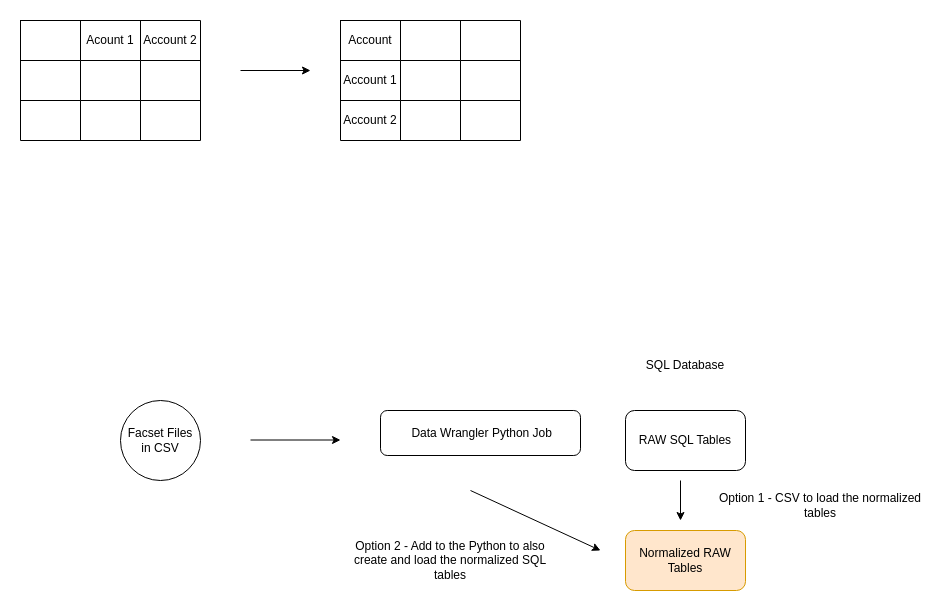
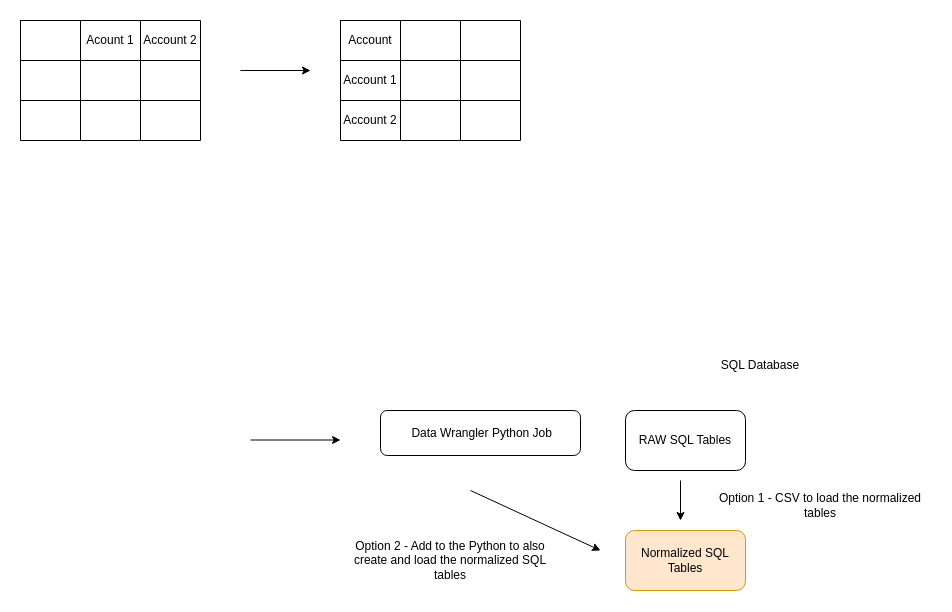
node "SQL Database": moved (686, 366) -> (761, 366)
node "Facset Files in CSV": removed
node "Normalized RAW Tables": label "Normalized RAW Tables" -> "Normalized SQL Tables"
